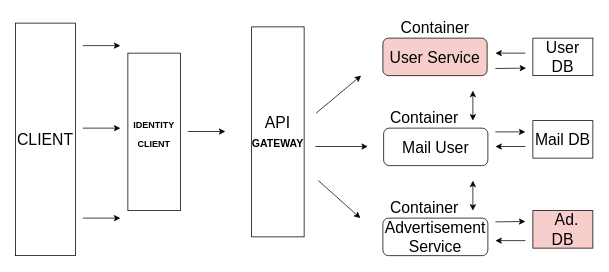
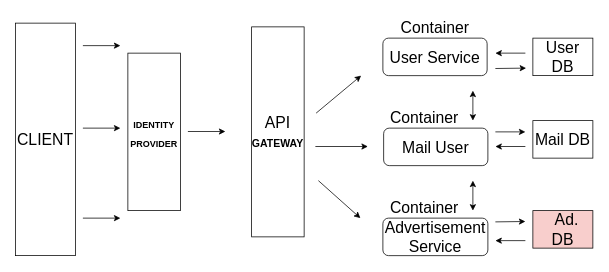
node "User Service": fillcolor #f8cecc -> #ffffff
node "IDENTITY CLIENT": label "IDENTITY CLIENT" -> "IDENTITY PROVIDER"
